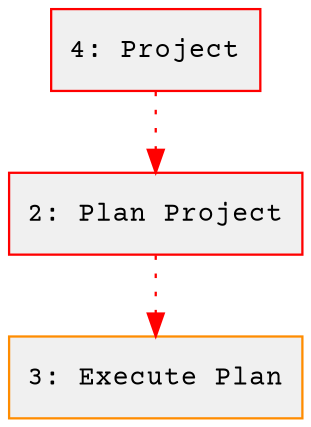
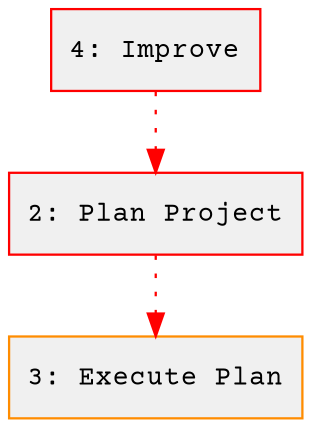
node "4: Project": label "4: Project" -> "4: Improve"
